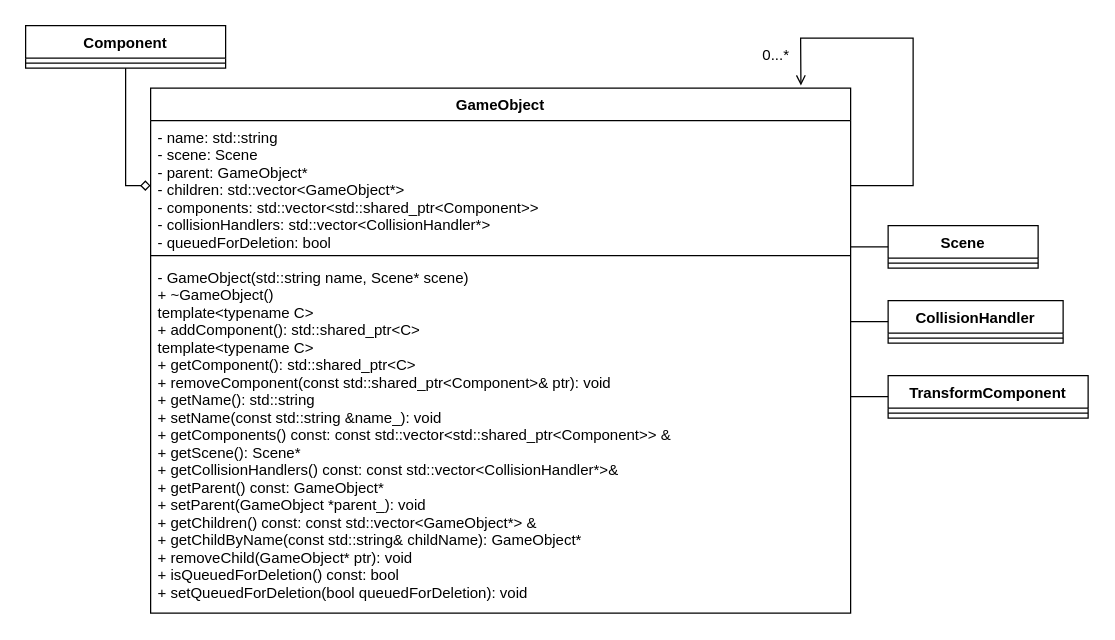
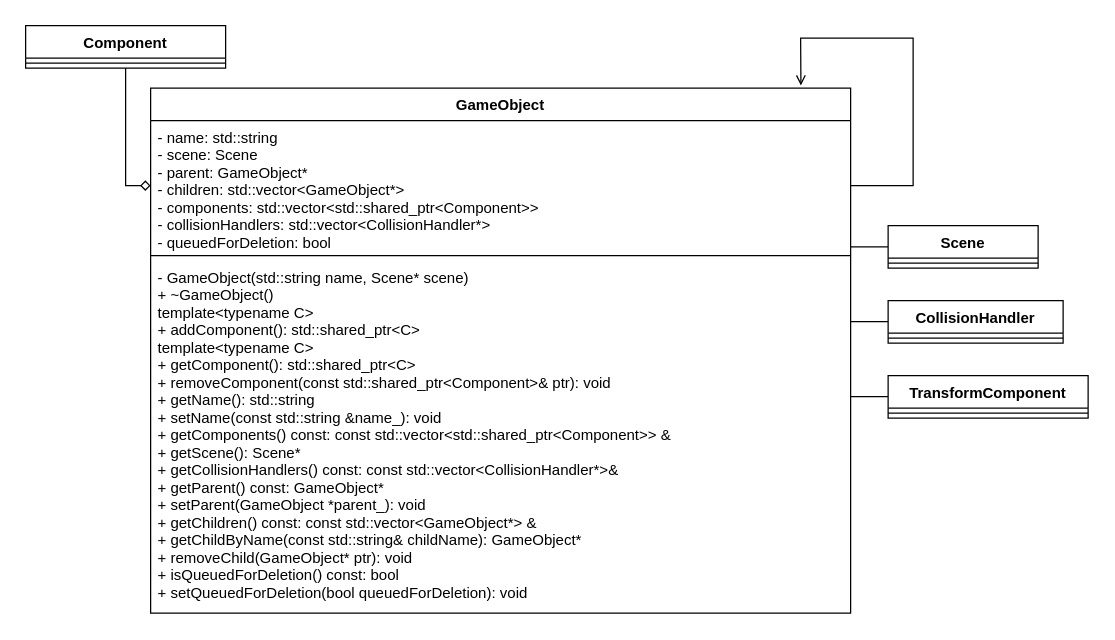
node "0...*": removed
